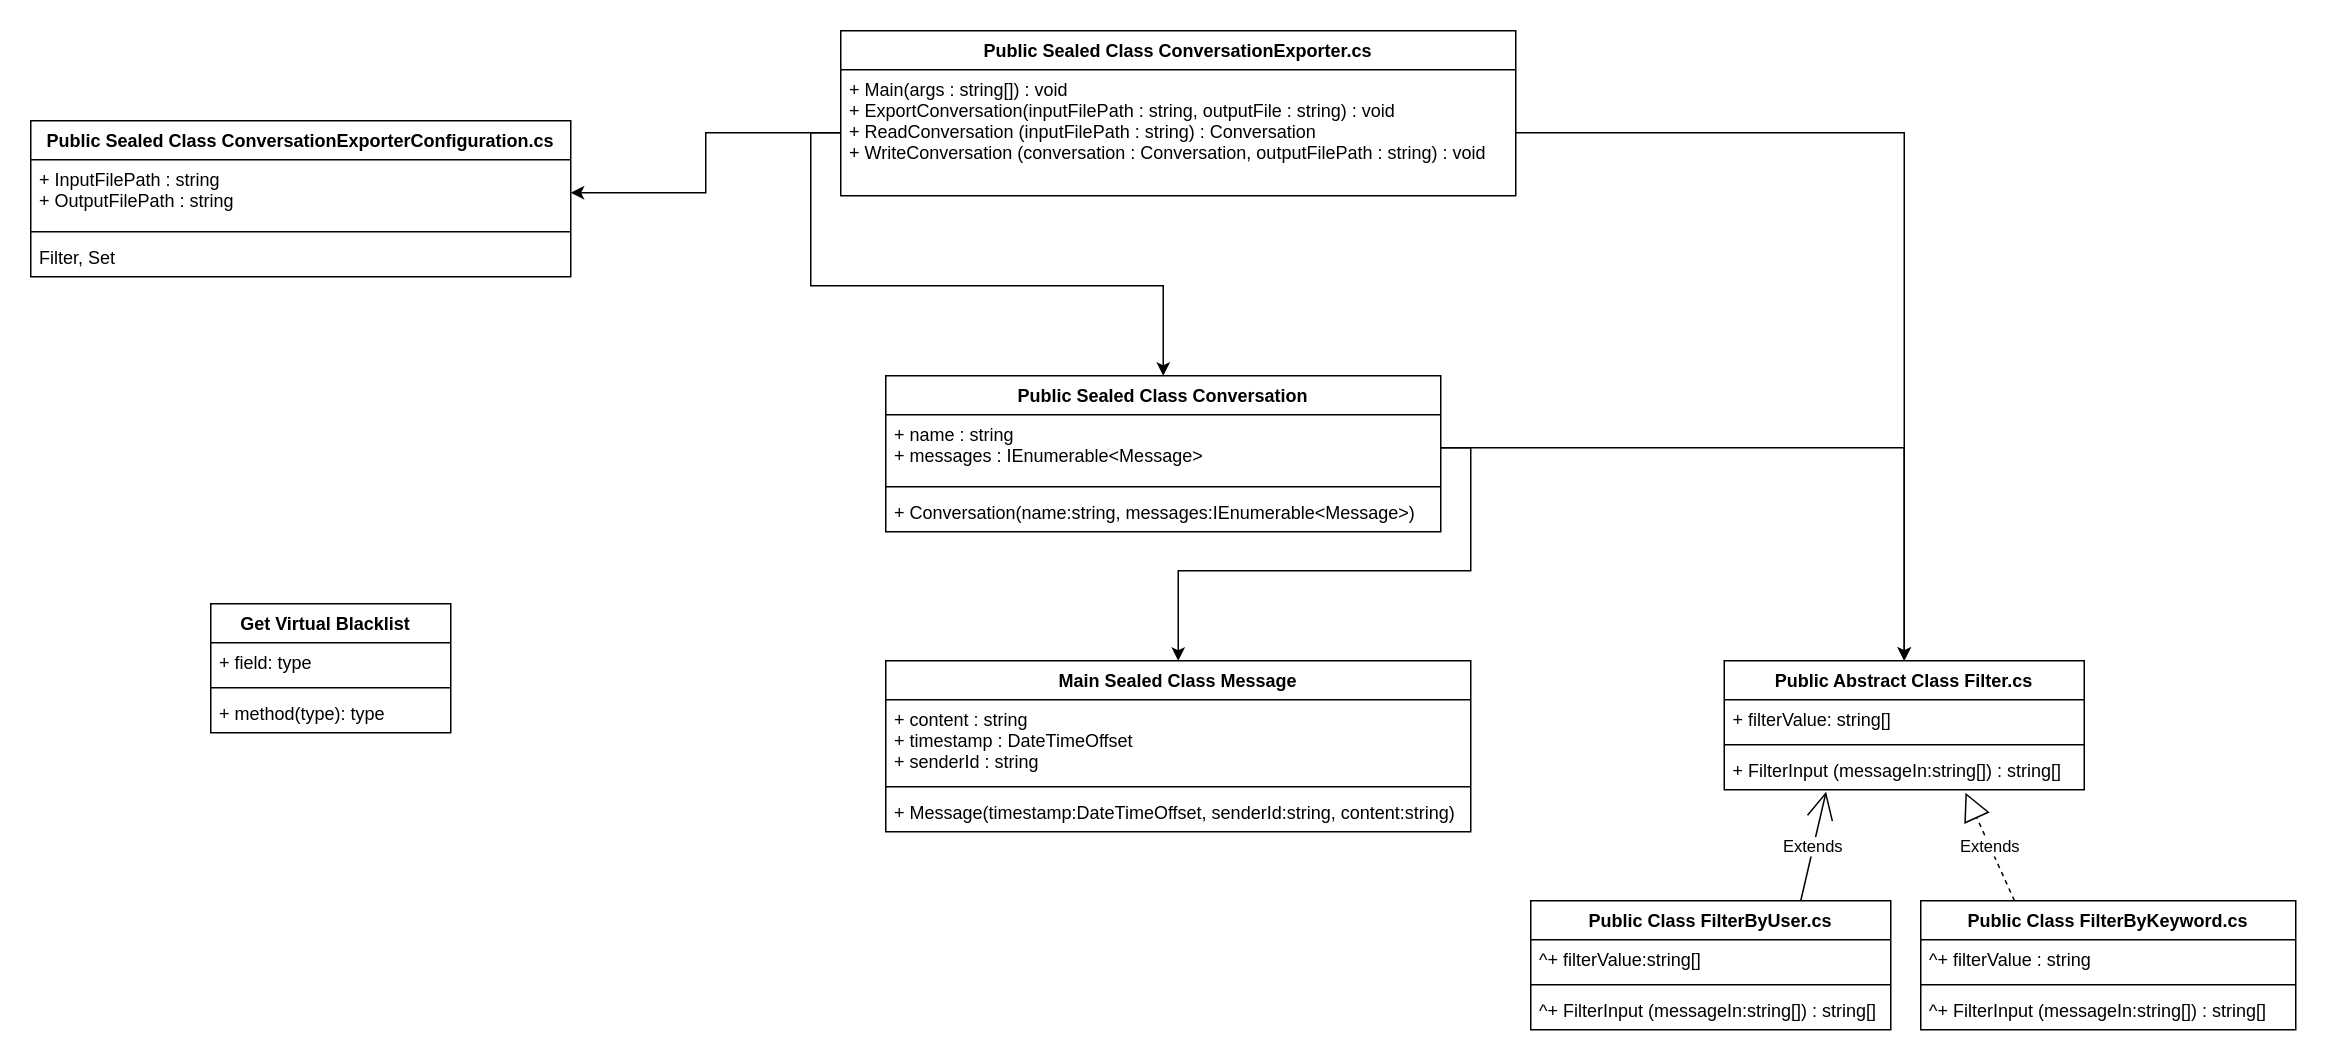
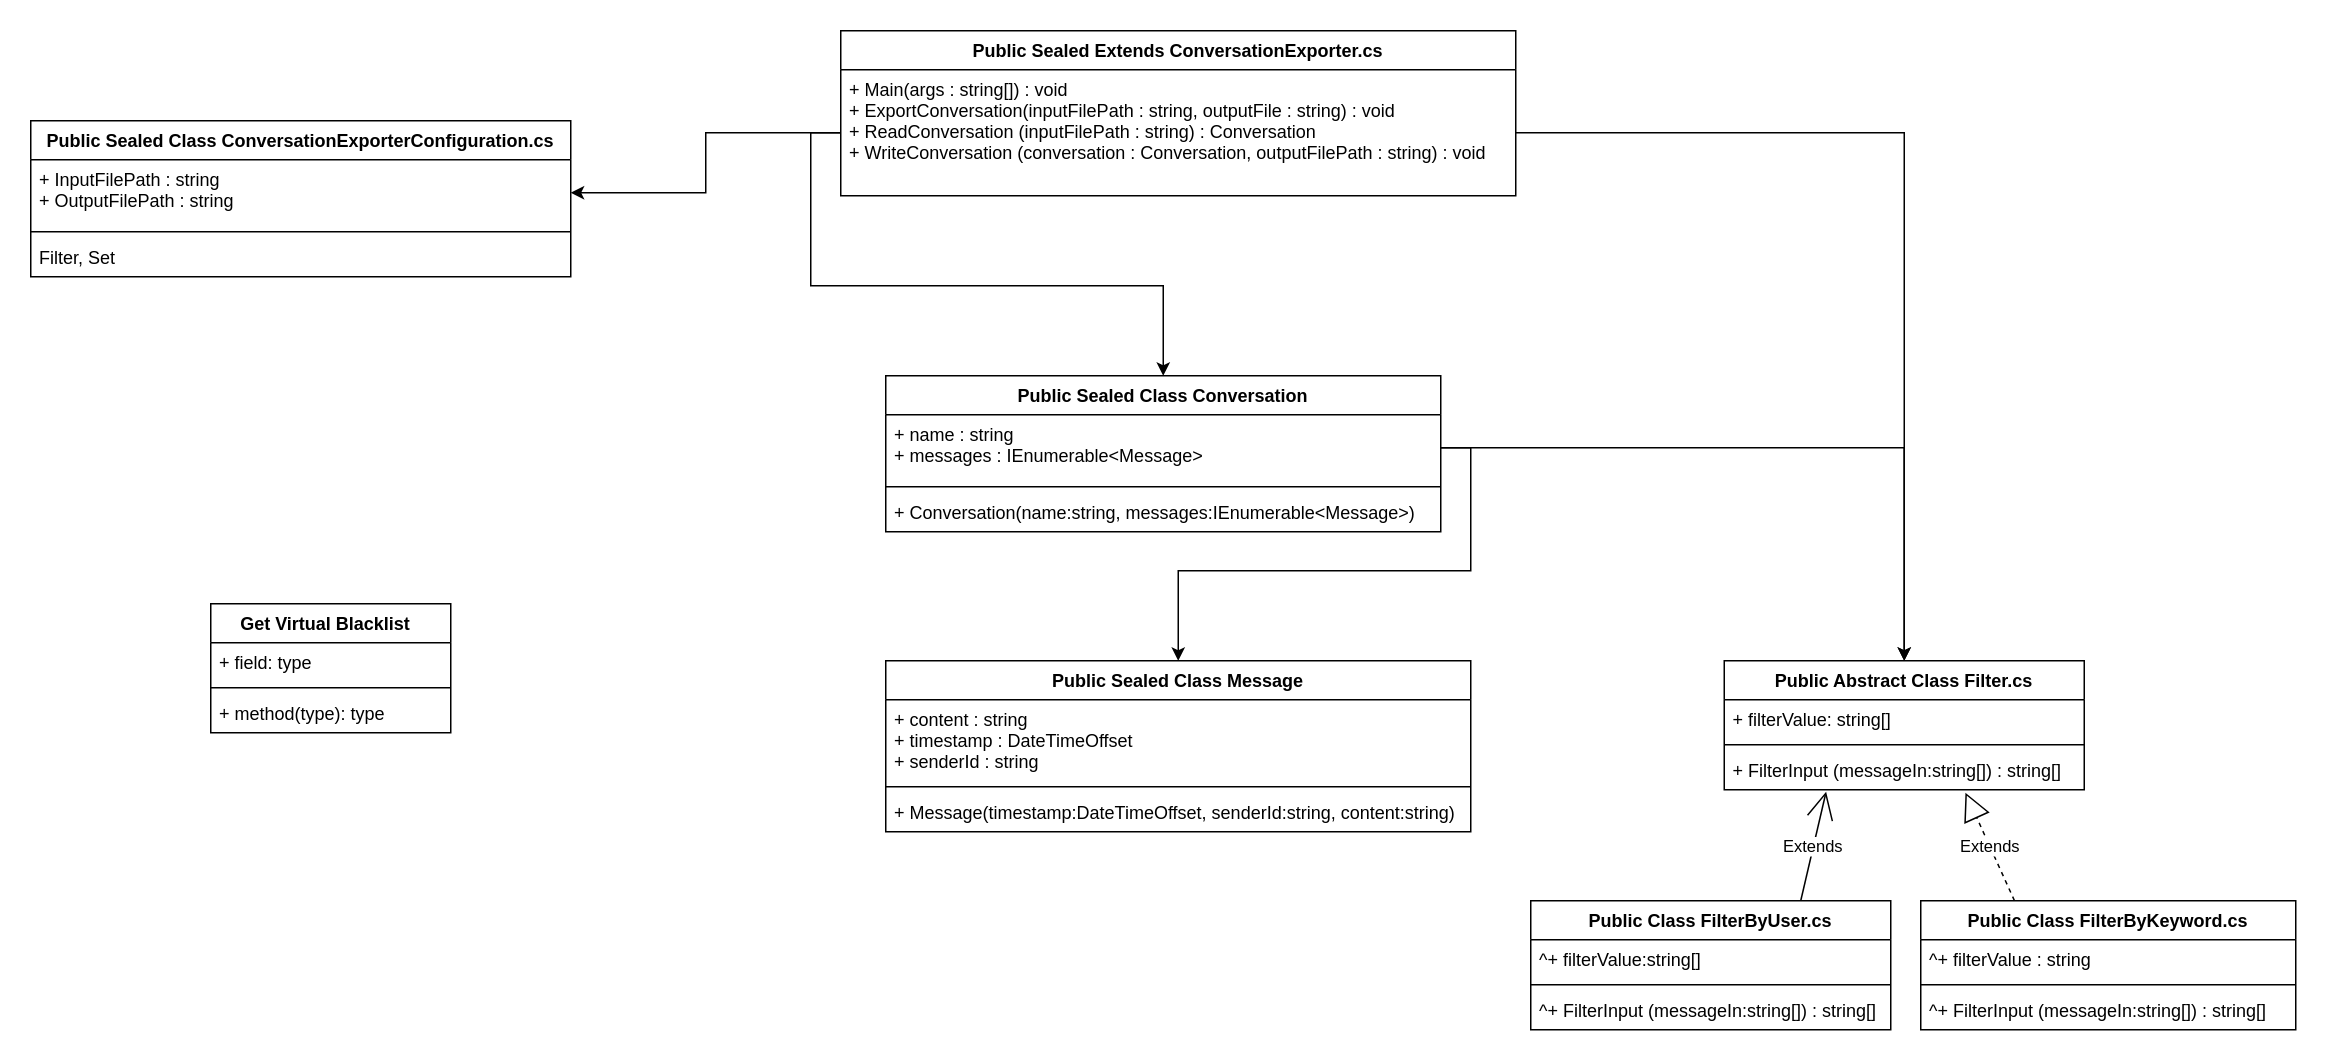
node "Public Sealed Class ConversationExporter.cs": label "Public Sealed Class ConversationExporter.cs" -> "Public Sealed Extends ConversationExporter.cs"
node "Main Sealed Class Message": label "Main Sealed Class Message" -> "Public Sealed Class Message"
